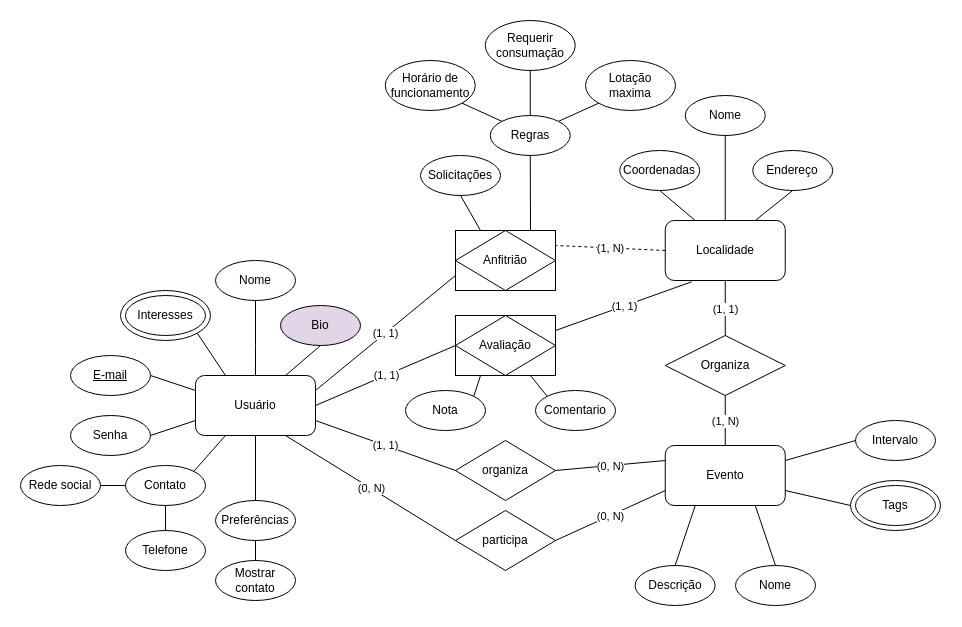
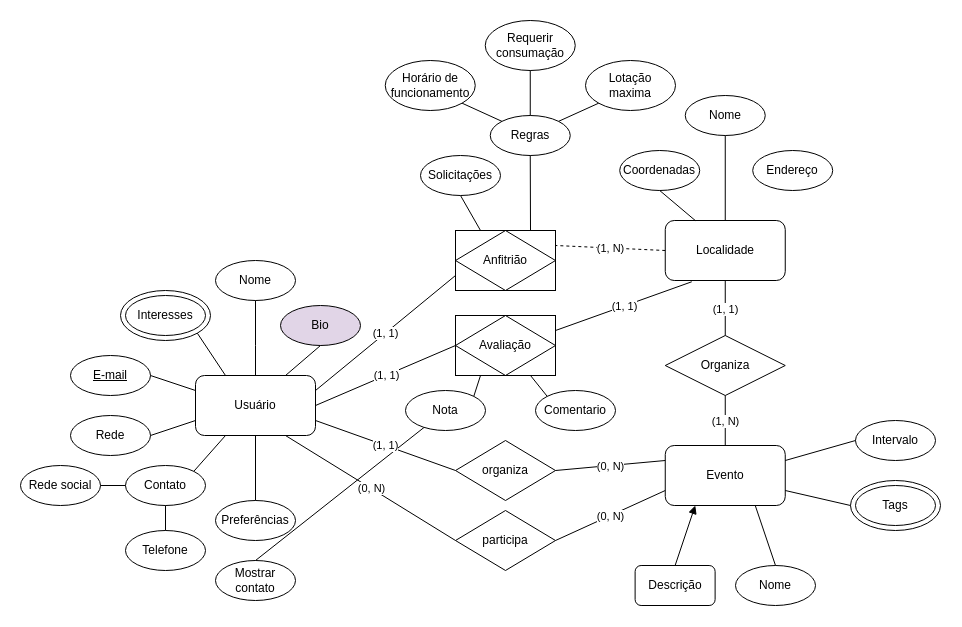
edge "Endereço" -- "Localidade": removed
node "Senha": label "Senha" -> "Rede"
edge "Evento" -- "Descrição": arrowhead none -> block
edge "Preferências" -- "Mostrar contato": now "Nota" -- "Mostrar contato"
node "Descrição": shape ellipse -> rounded rectangle
